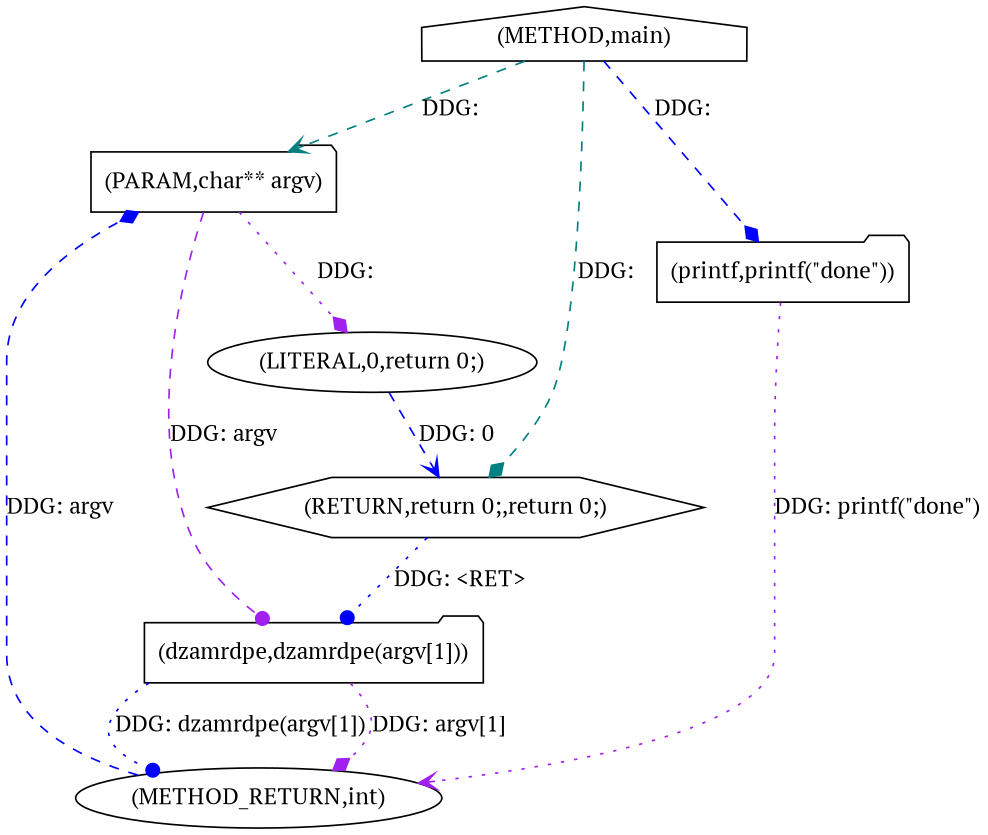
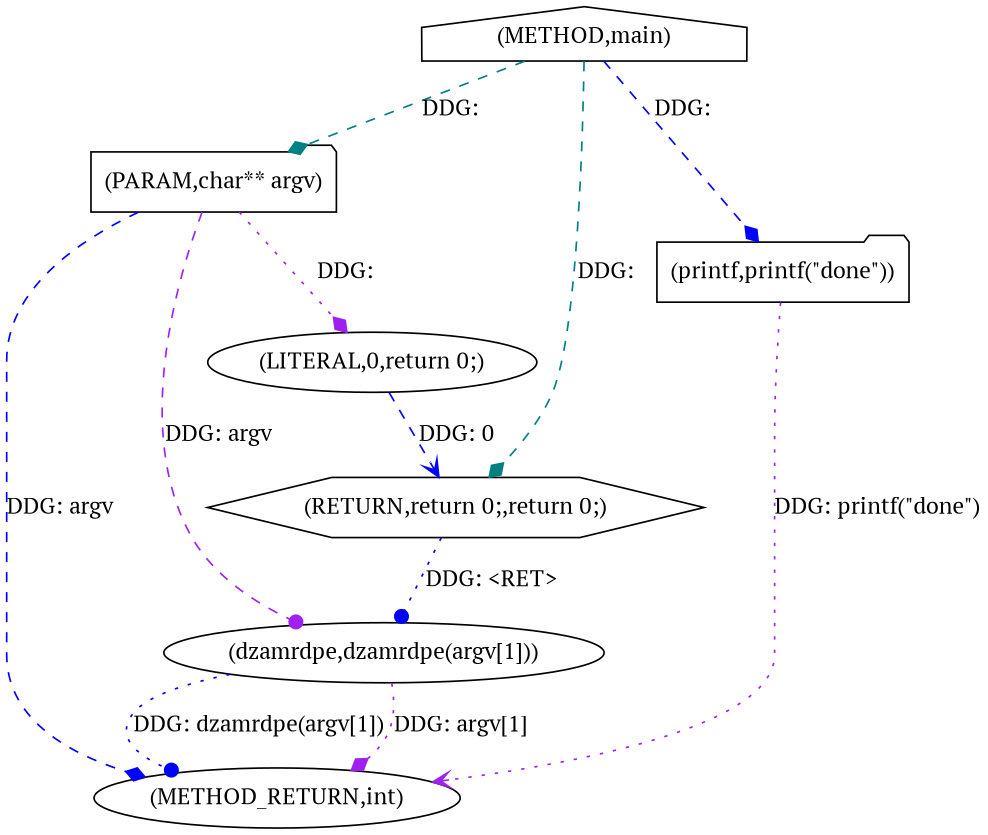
edge "(METHOD,main)" -> "(PARAM,char** argv)": arrowhead vee -> diamond
edge "(METHOD_RETURN,int)" -> "(PARAM,char** argv)": reversed
node "(dzamrdpe,dzamrdpe(argv[1]))": shape folder -> ellipse
